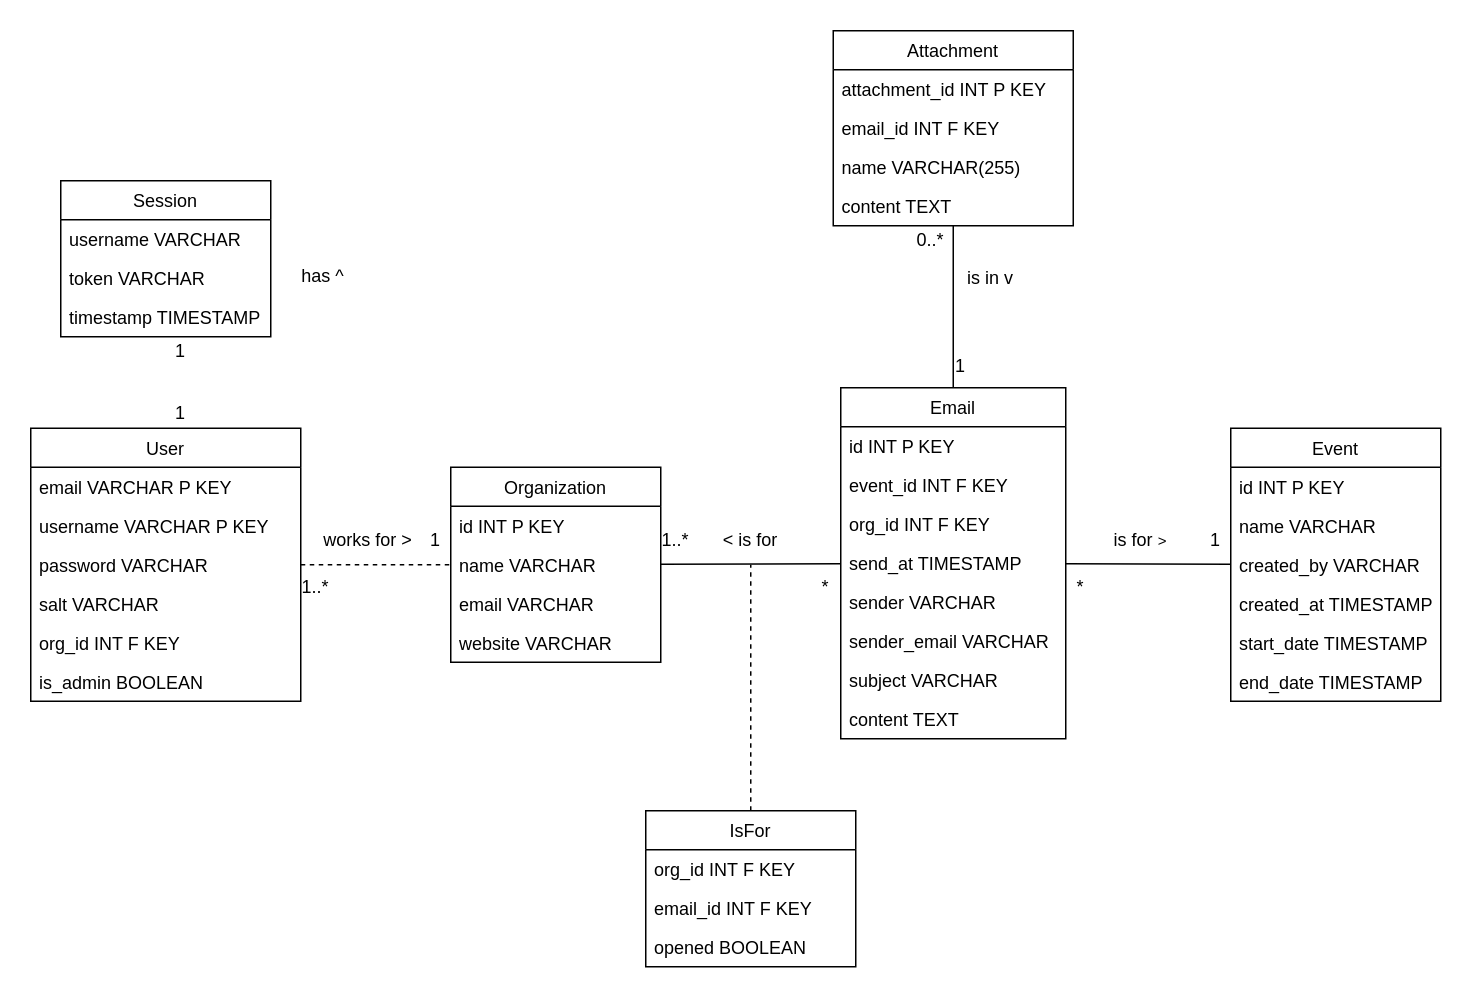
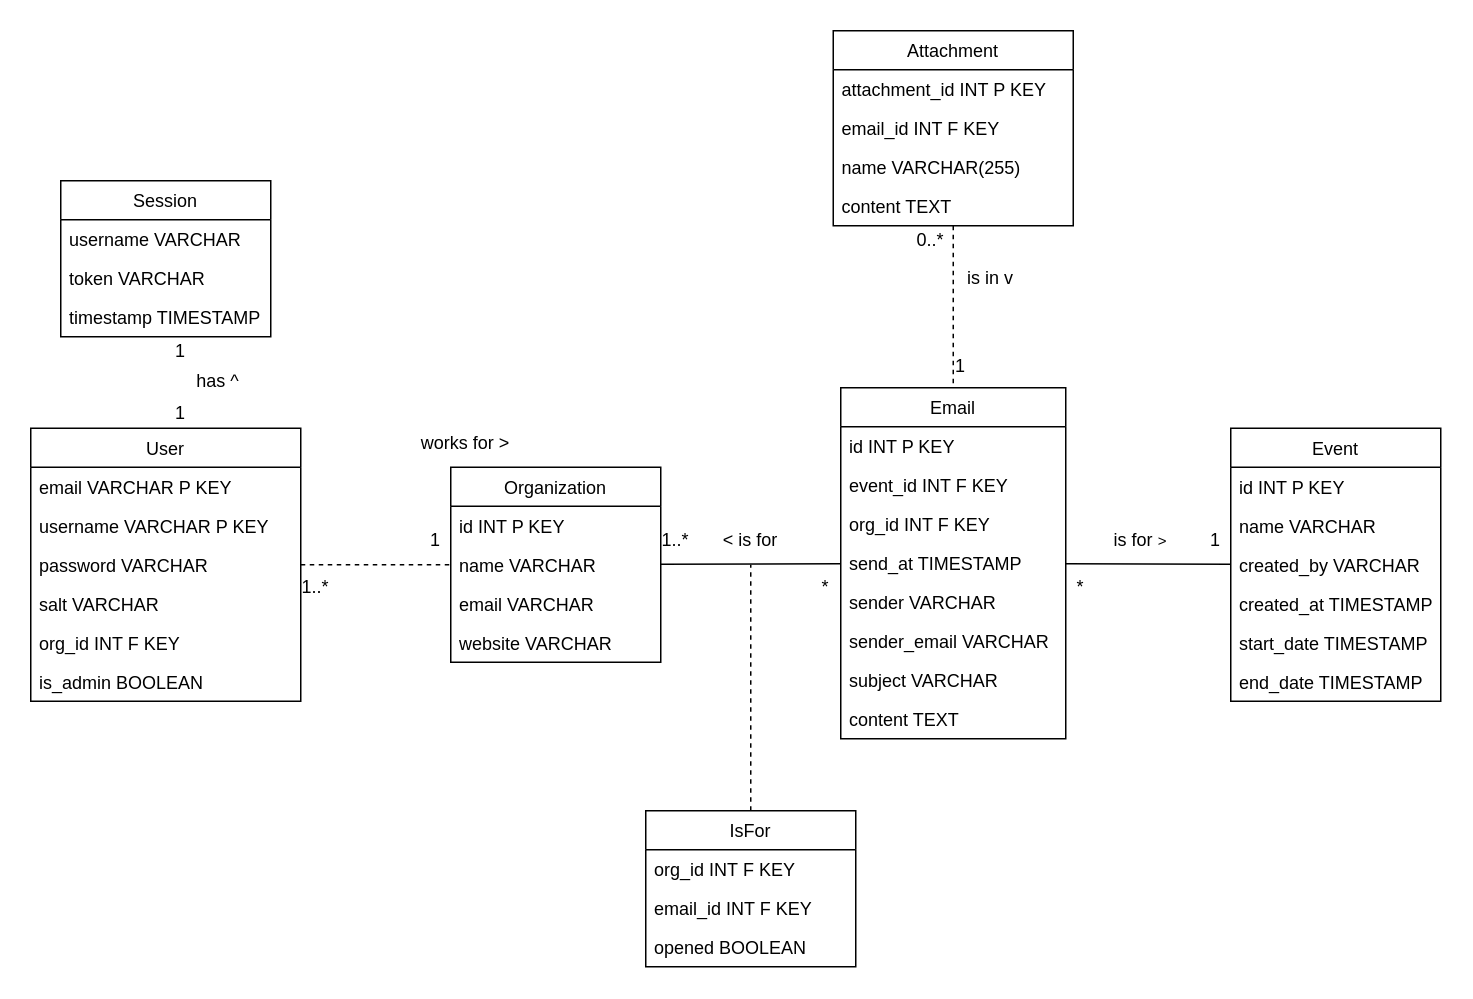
node "has ^": moved (323, 277) -> (218, 382)
edge "Attachment" -- "Email": style solid -> dashed
node "works for >": moved (368, 541) -> (466, 443)
